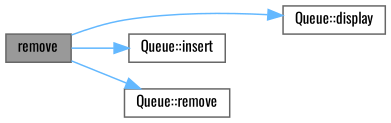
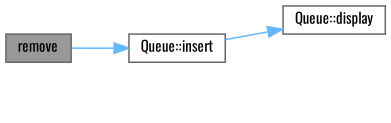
edge "remove" -> "Queue::display": now "Queue::insert" -> "Queue::display"
node "Queue::remove": removed
